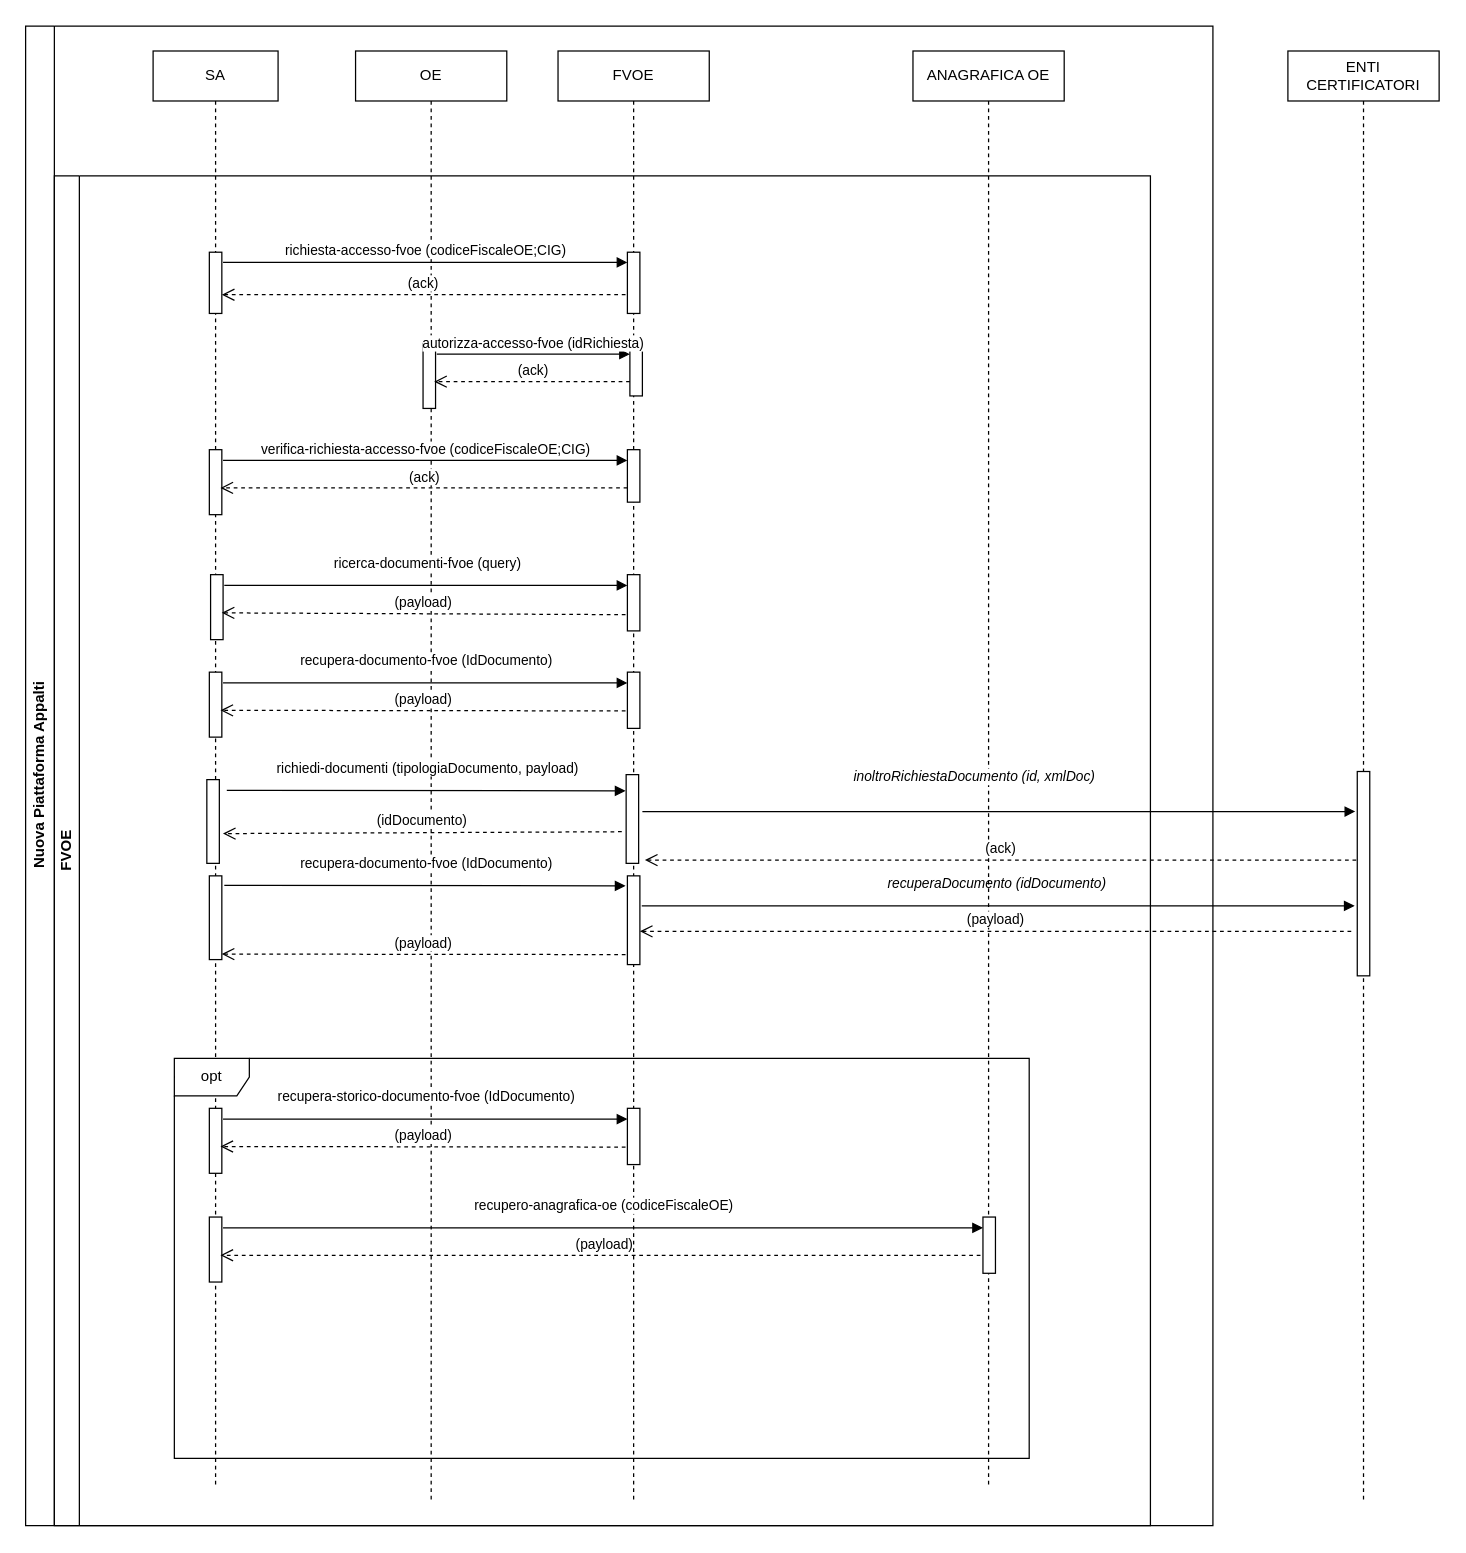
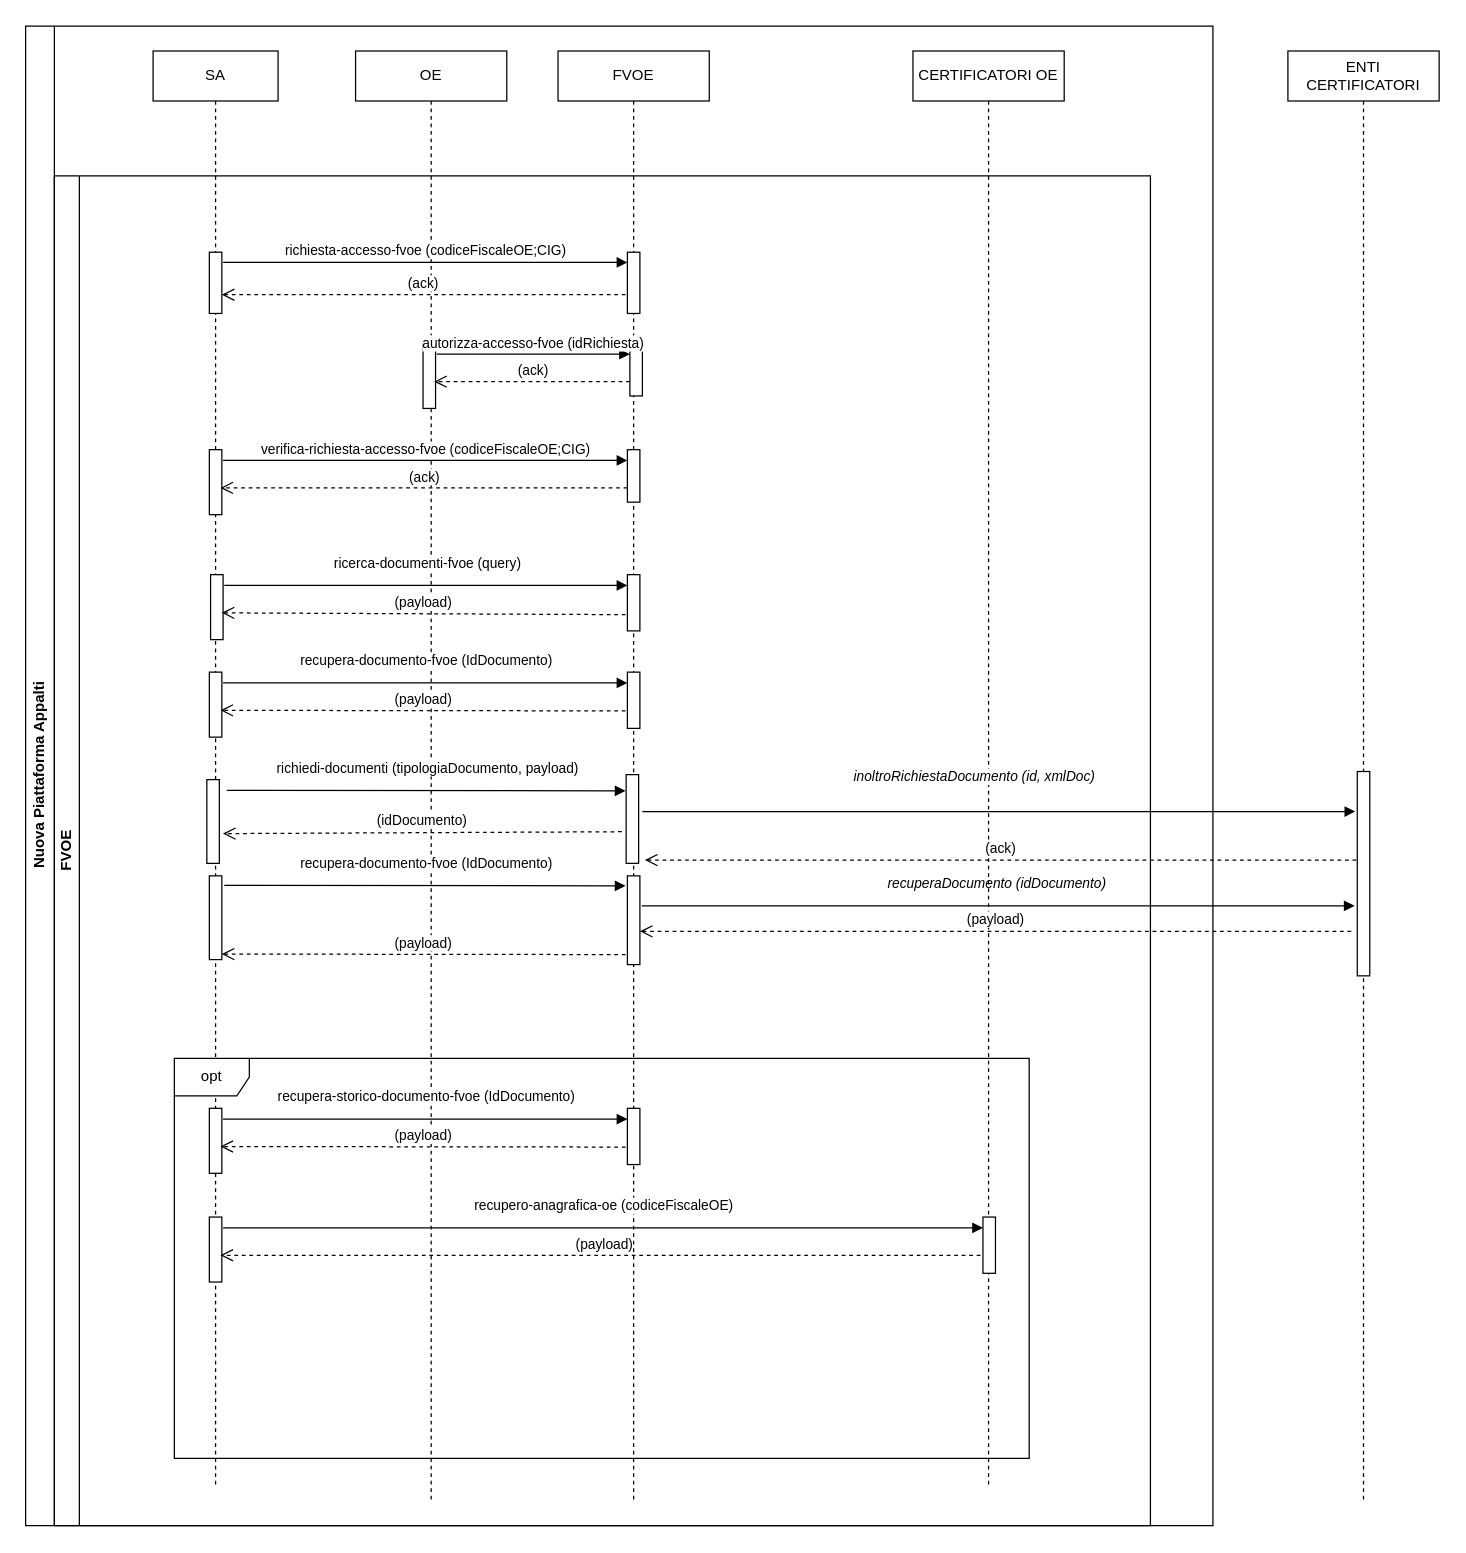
node "ANAGRAFICA OE": label "ANAGRAFICA OE" -> "CERTIFICATORI OE"
